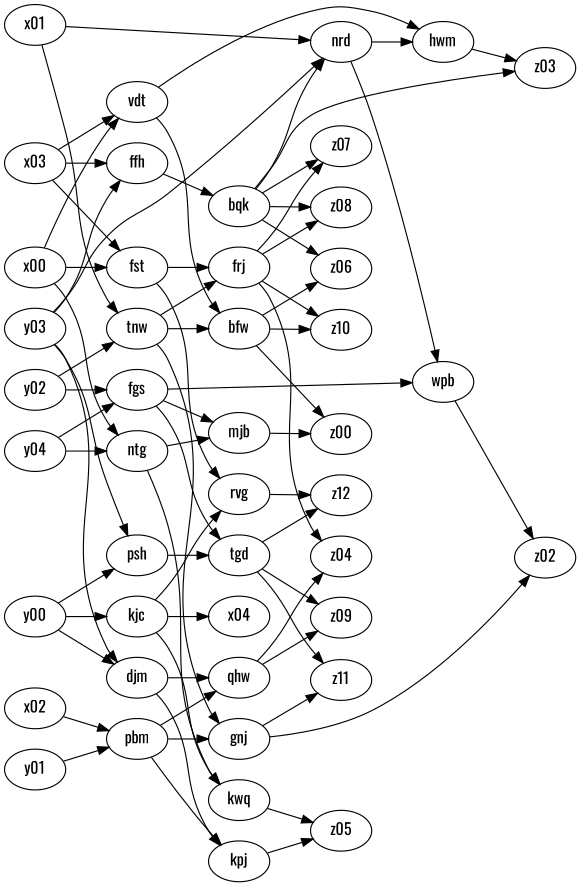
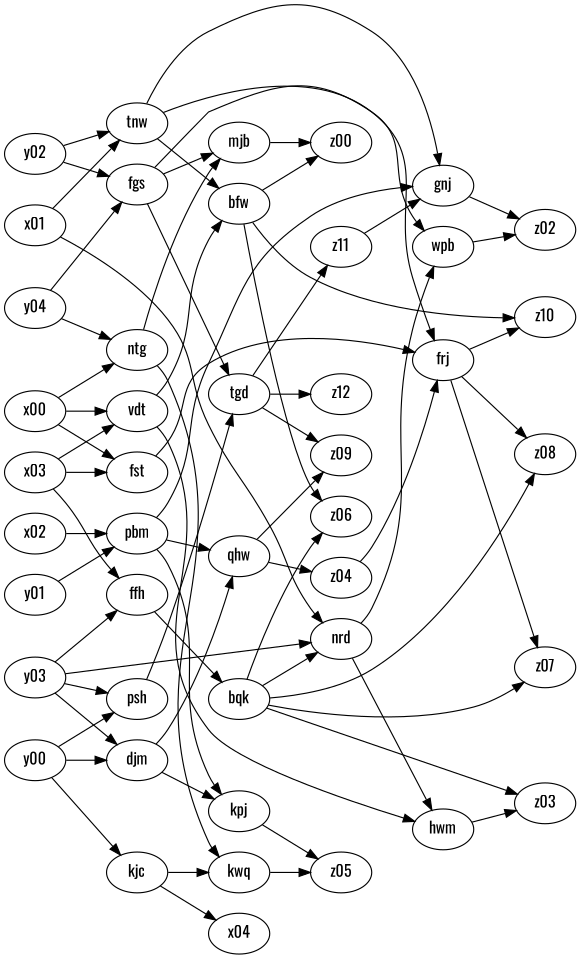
edge "frj" -> "z04": reversed
node "rvg": removed
edge "gnj" -> "z11": reversed
